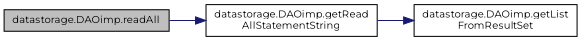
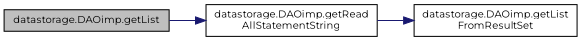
node "datastorage.DAOimp.readAll": label "datastorage.DAOimp.readAll" -> "datastorage.DAOimp.getList"
